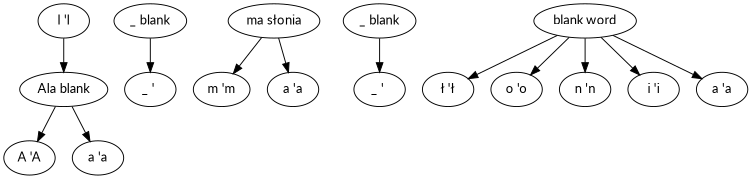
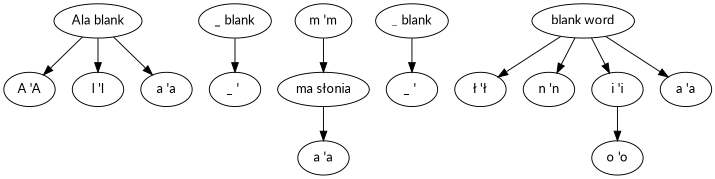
edge "l 'l" -> "Ala blank": reversed
edge "ma słonia" -> "m 'm": reversed
edge "blank word" -> "o 'o": now "i 'i" -> "o 'o"
